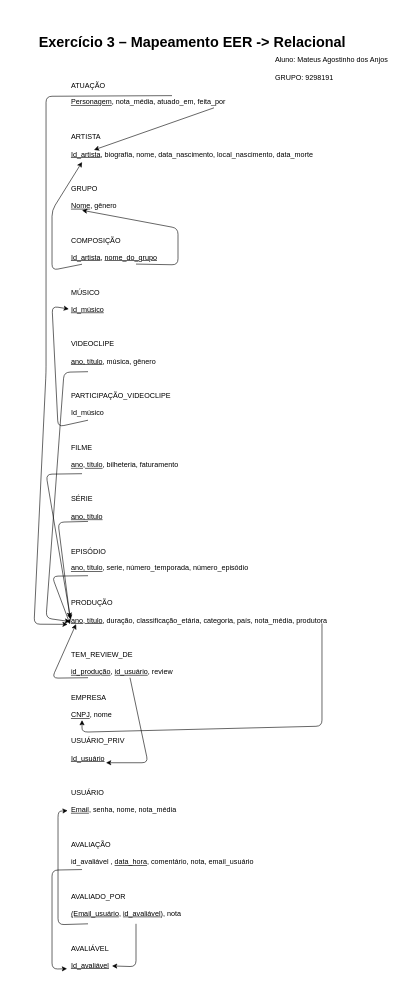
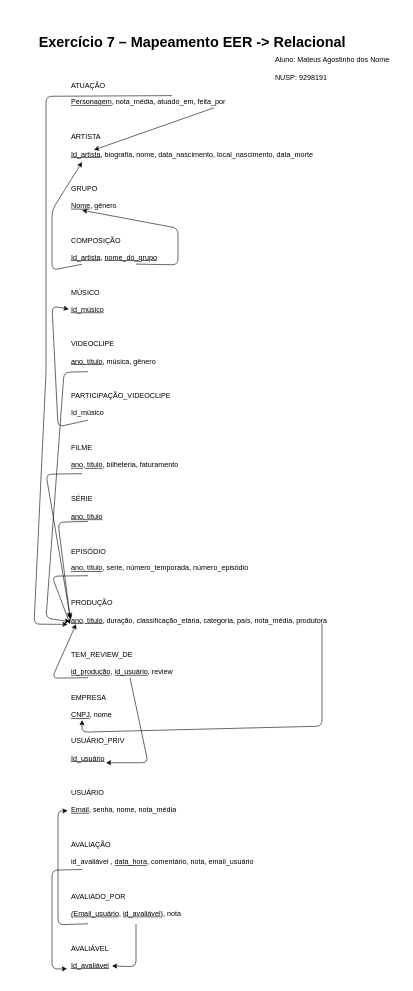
node "Exercício 3 – Mapeamento EER -> Relacional": label "Exercício 3 – Mapeamento EER -> Relacional" -> "Exercício 7 – Mapeamento EER -> Relacional"
node "Aluno: Mateus Agostinho dos Anjos": label "Aluno: Mateus Agostinho dos Anjos" -> "Aluno: Mateus Agostinho dos Nome"
node "GRUPO: 9298191": label "GRUPO: 9298191" -> "NUSP: 9298191"
